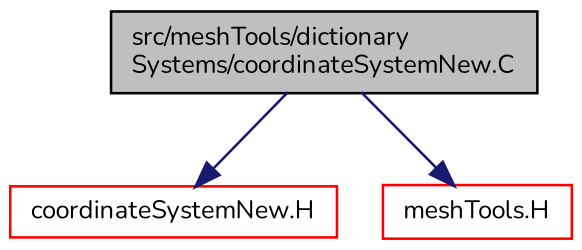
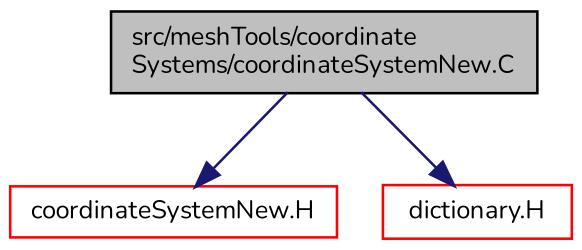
node "src/meshTools/dictionary Systems/coordinateSystemNew.C": label "src/meshTools/dictionary Systems/coordinateSystemNew.C" -> "src/meshTools/coordinate Systems/coordinateSystemNew.C"
node "meshTools.H": label "meshTools.H" -> "dictionary.H"
